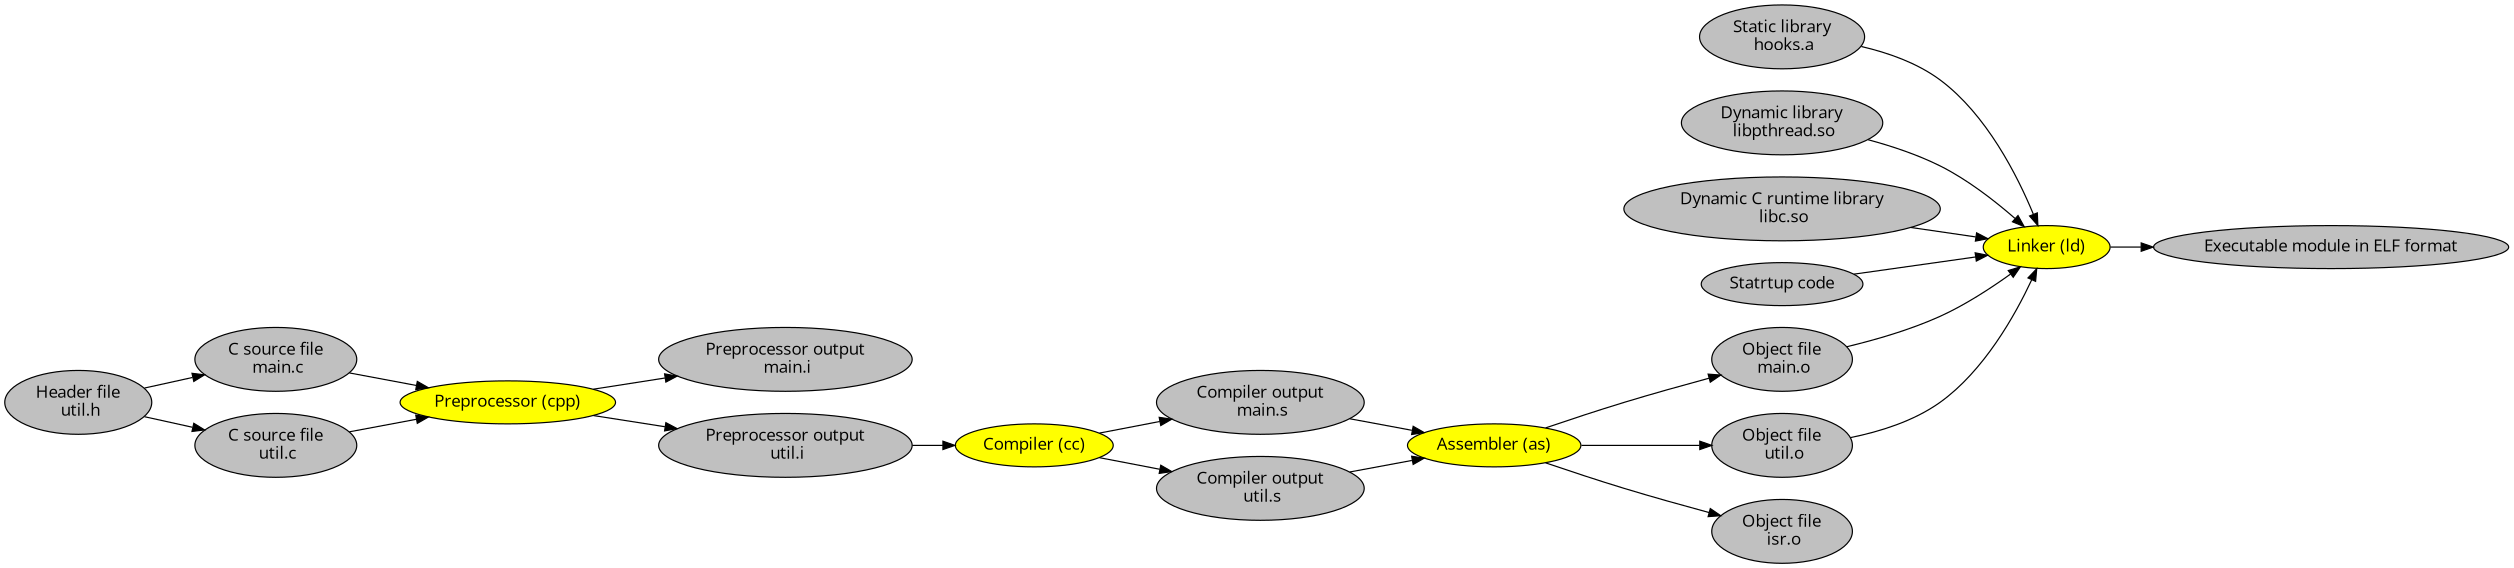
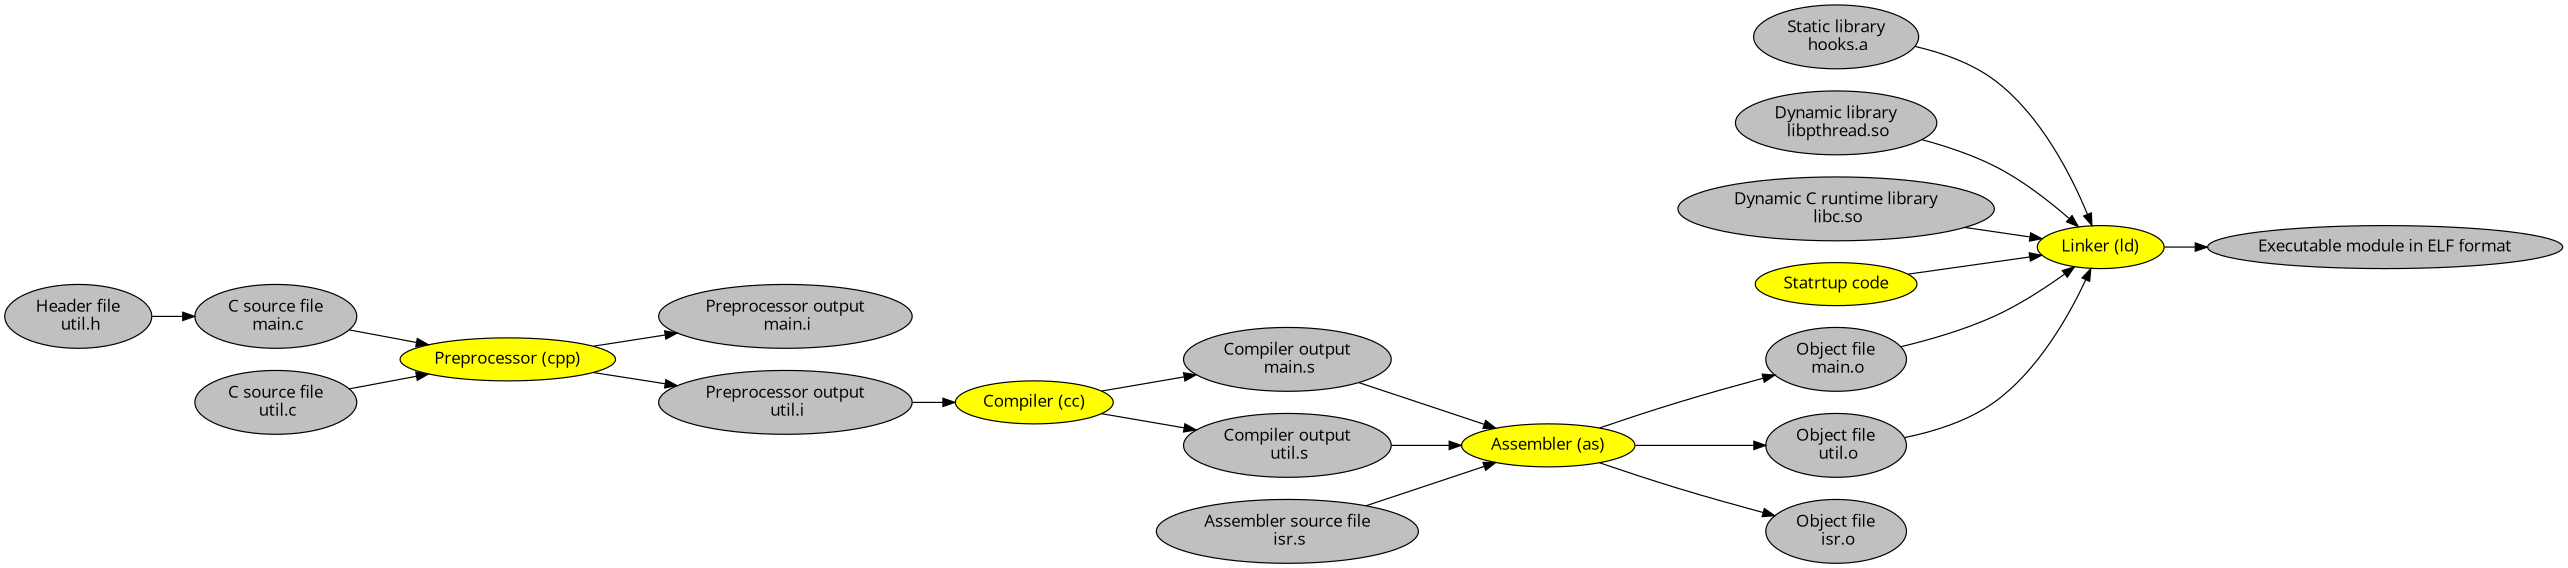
node "Statrtup code": fillcolor gray -> yellow
edge "Header file util.h" -> "C source file util.c": removed
node "Assembler source file isr.s": added
